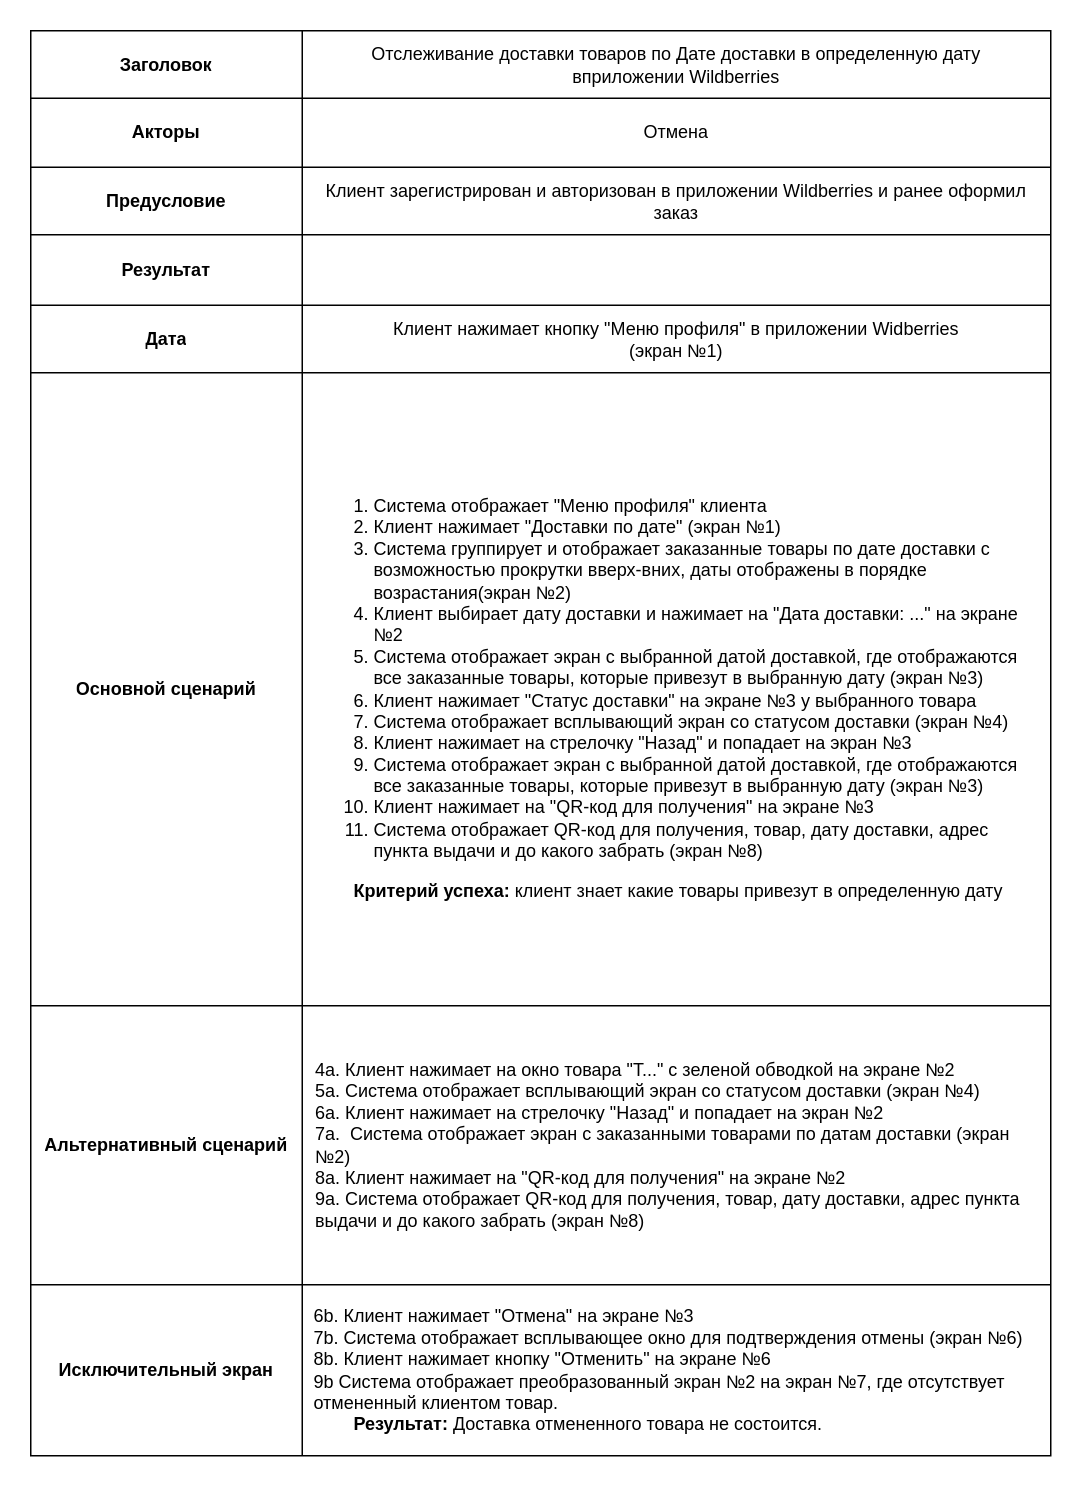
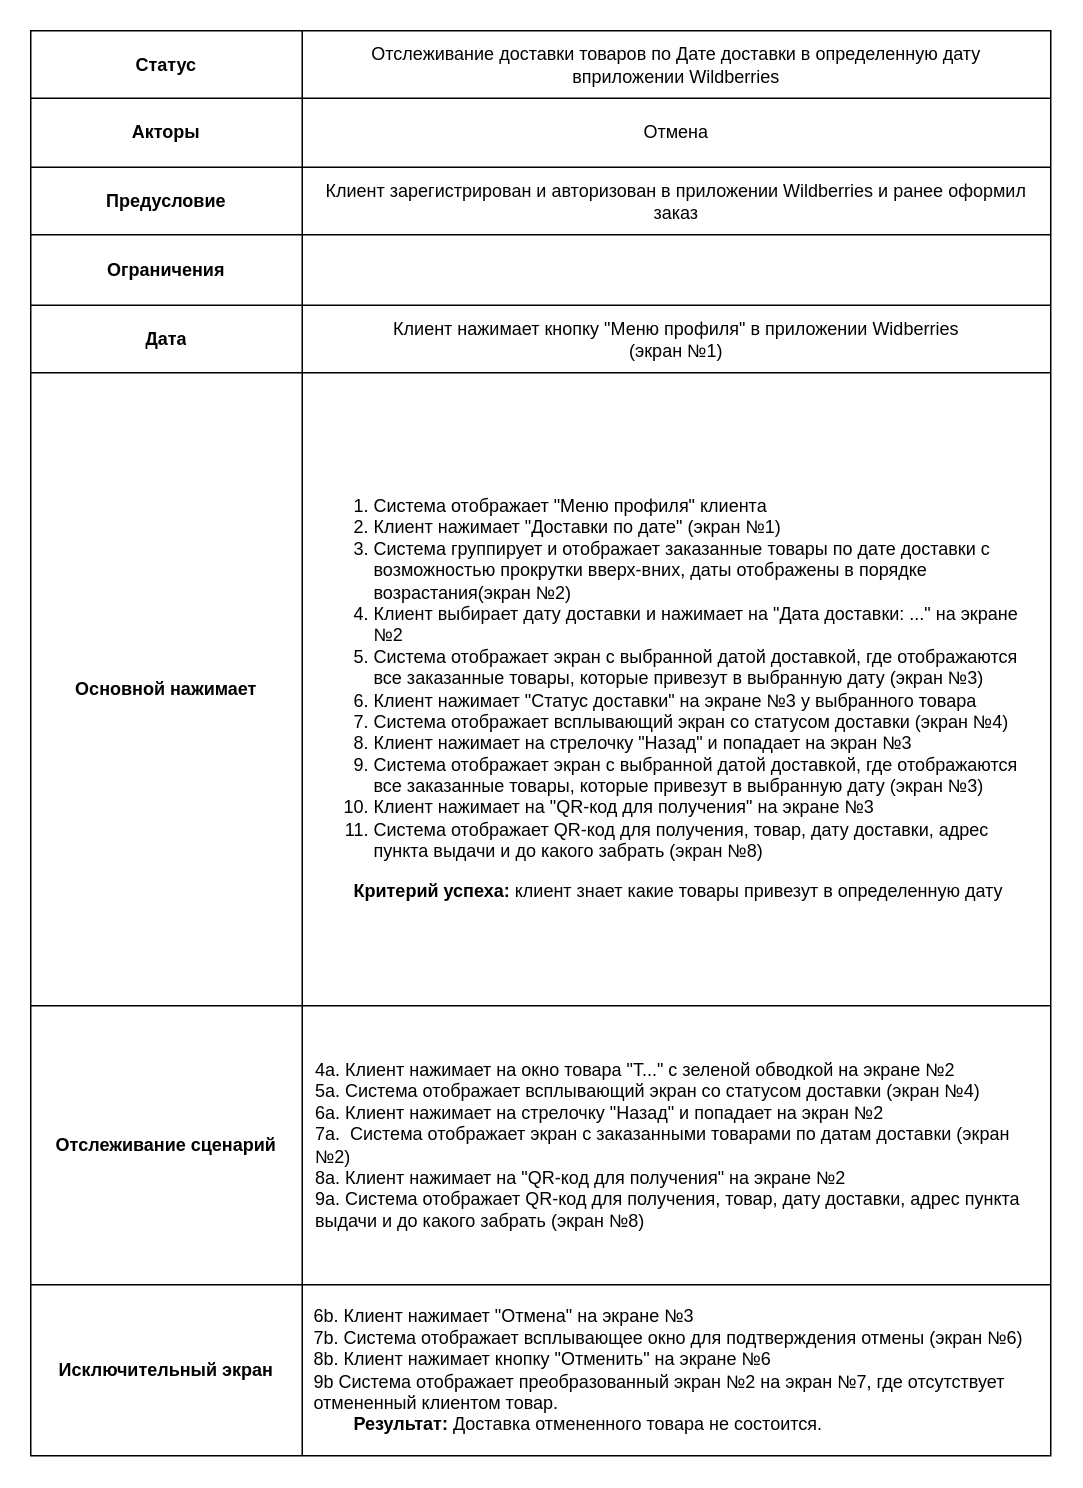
node "Заголовок": label "Заголовок" -> "Статус"
node "Результат": label "Результат" -> "Ограничения"
node "Основной сценарий": label "Основной сценарий" -> "Основной нажимает"
node "Альтернативный сценарий": label "Альтернативный сценарий" -> "Отслеживание сценарий"
